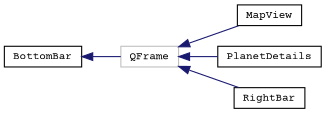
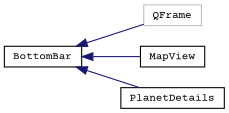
edge "MapView" -> "QFrame": now "MapView" -> "BottomBar"
edge "PlanetDetails" -> "QFrame": now "PlanetDetails" -> "BottomBar"
node "RightBar": removed
